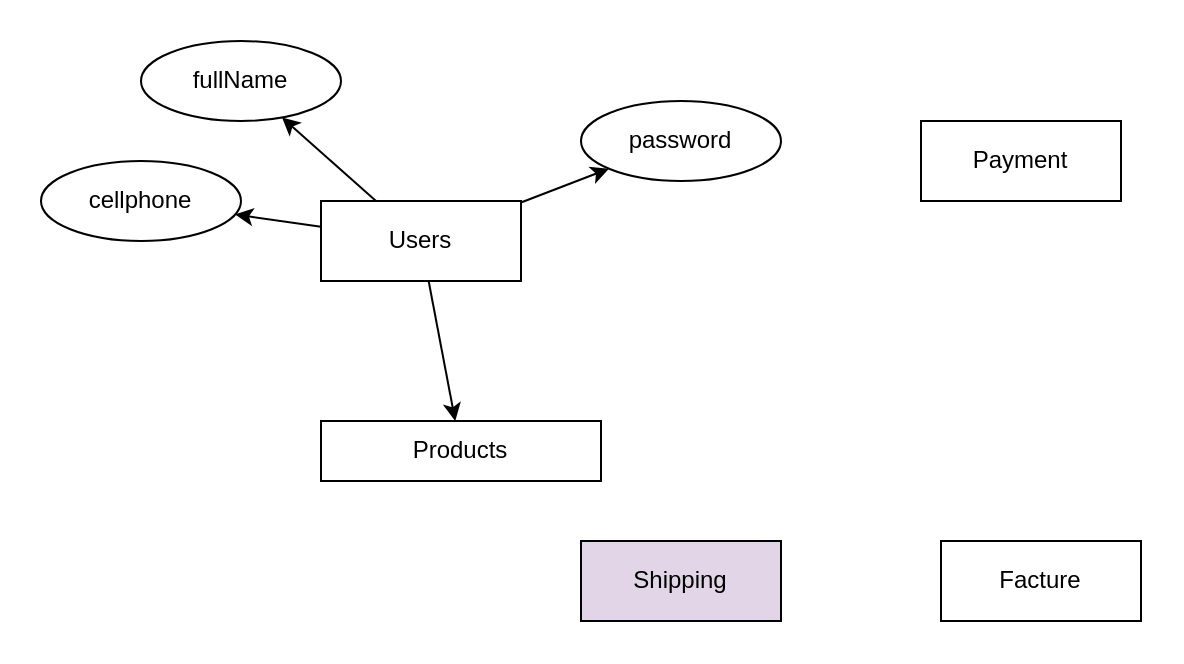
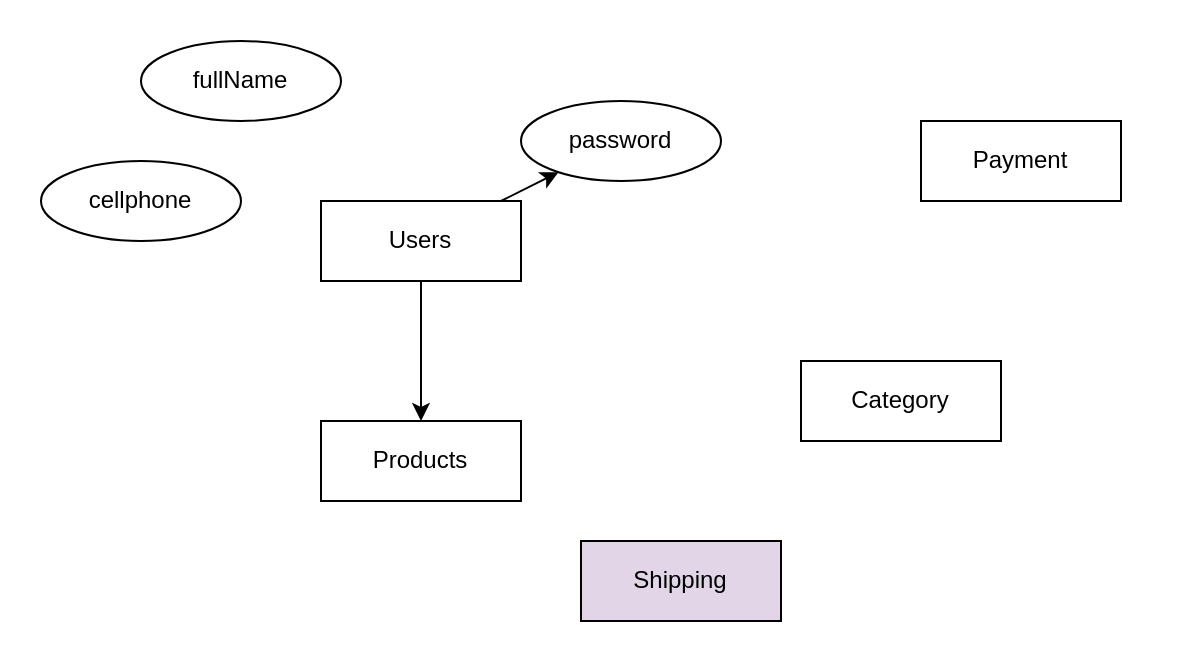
node "password": moved (681, 141) -> (621, 141)
edge "Users" -> "fullName": removed
edge "Users" -> "cellphone": removed
node "Category": added
node "Products": size 280x60 -> 200x80
node "Facture": removed
